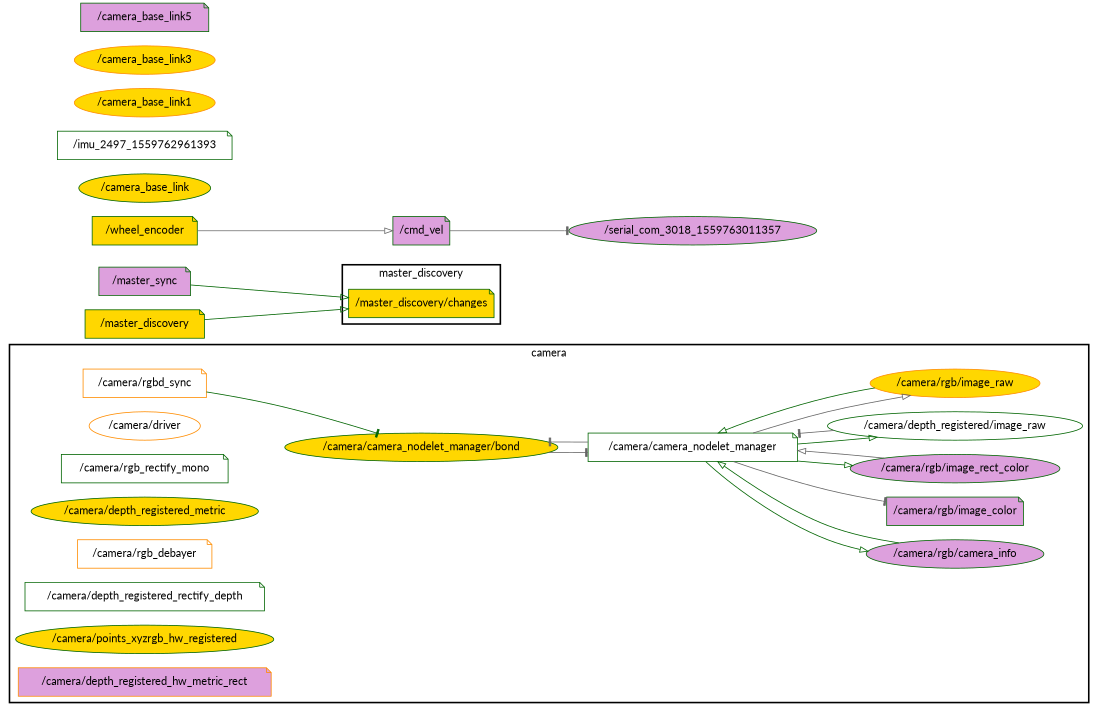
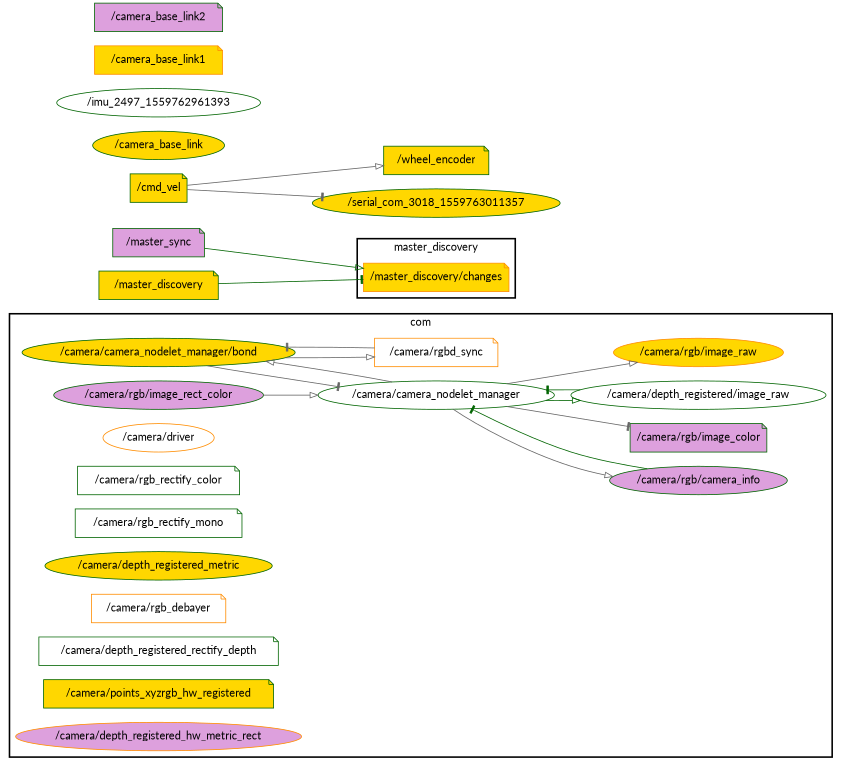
node "/camera_base_link5": label "/camera_base_link5" -> "/camera_base_link2"
node "/camera_base_link3": removed
node "/camera_base_link1": shape ellipse -> note
node "/imu_2497_1559762961393": shape note -> ellipse
edge "/wheel_encoder" -> "/cmd_vel": reversed
node "/cmd_vel": fillcolor plum -> gold
node "/serial_com_3018_1559763011357": fillcolor plum -> gold
node "/master_discovery/changes": color darkgreen -> darkorange
edge "/master_discovery" -> "/master_discovery/changes": arrowhead onormal -> tee
cluster "camera": label "camera" -> "com"
edge "/camera/camera_nodelet_manager/bond" -> "/camera/rgbd_sync": added
edge "/camera/rgb/image_raw" -> "/camera/camera_nodelet_manager": removed
edge "/camera/rgbd_sync" -> "/camera/camera_nodelet_manager/bond": color darkgreen -> gray40
edge "/camera/depth_registered/image_raw" -> "/camera/camera_nodelet_manager": color gray40 -> darkgreen
edge "/camera/camera_nodelet_manager" -> "/camera/camera_nodelet_manager/bond": arrowhead tee -> onormal
node "/camera/camera_nodelet_manager": shape note -> ellipse
edge "/camera/camera_nodelet_manager" -> "/camera/rgb/image_rect_color": removed
node "/camera/rgb_rectify_color": added
edge "/camera/camera_nodelet_manager" -> "/camera/rgb/camera_info": color darkgreen -> gray40
edge "/camera/rgb/camera_info" -> "/camera/camera_nodelet_manager": arrowhead onormal -> tee
node "/camera/points_xyzrgb_hw_registered": shape ellipse -> note
node "/camera/depth_registered_hw_metric_rect": shape note -> ellipse
